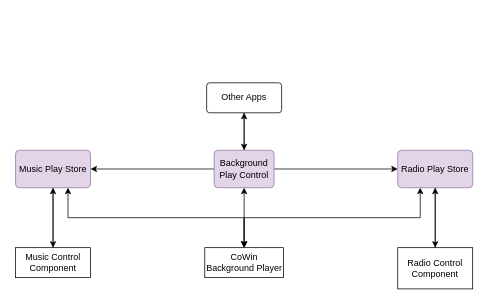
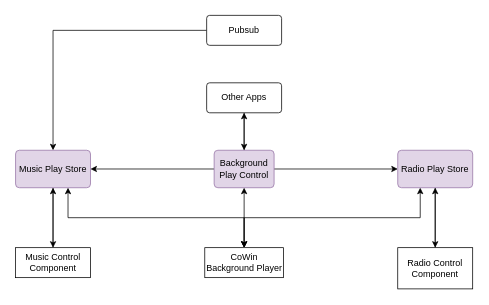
edge "Pubsub" -> "Music Play Store": added
node "Pubsub": added
